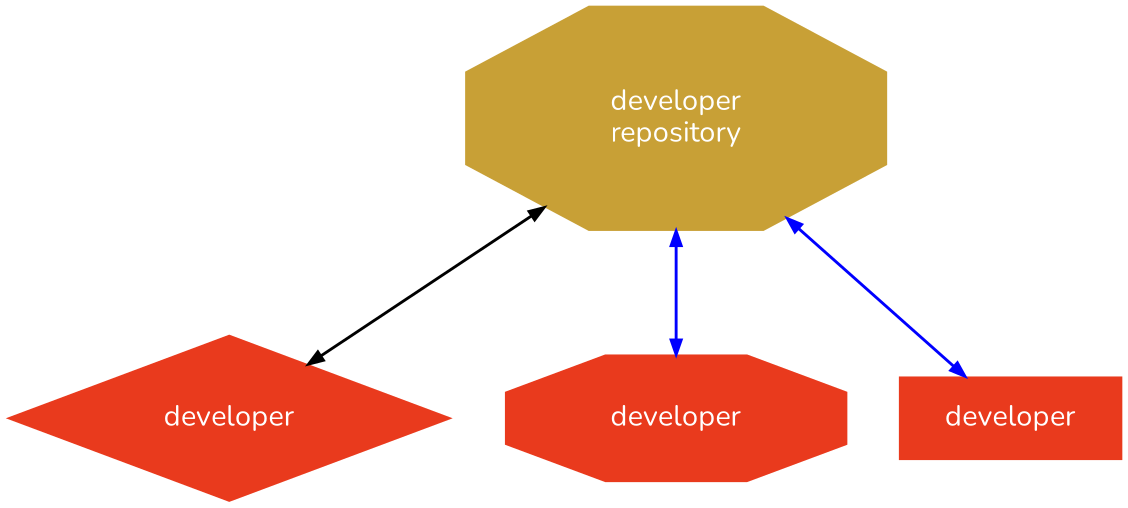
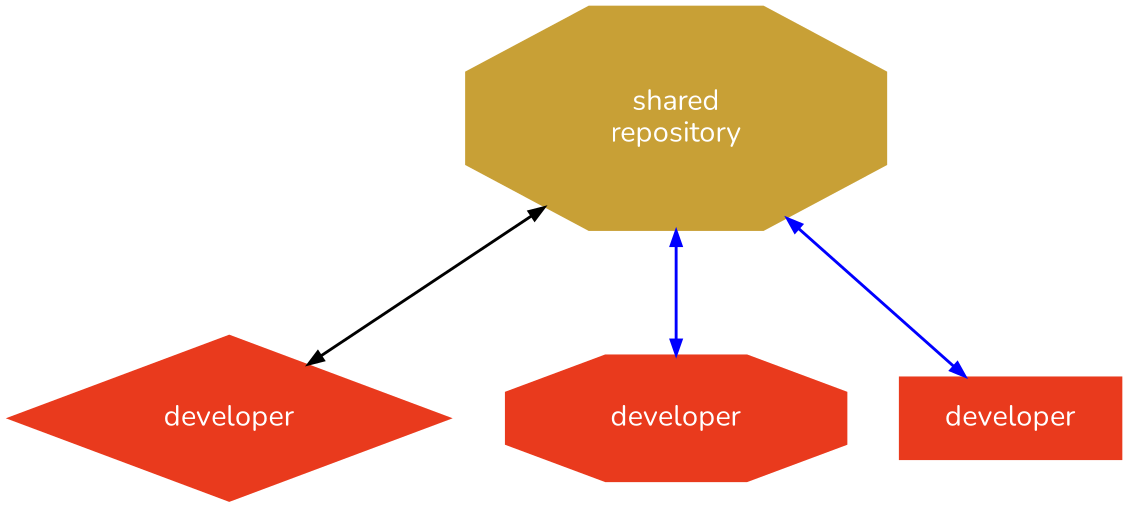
node "developer repository": label "developer repository" -> "shared repository"
